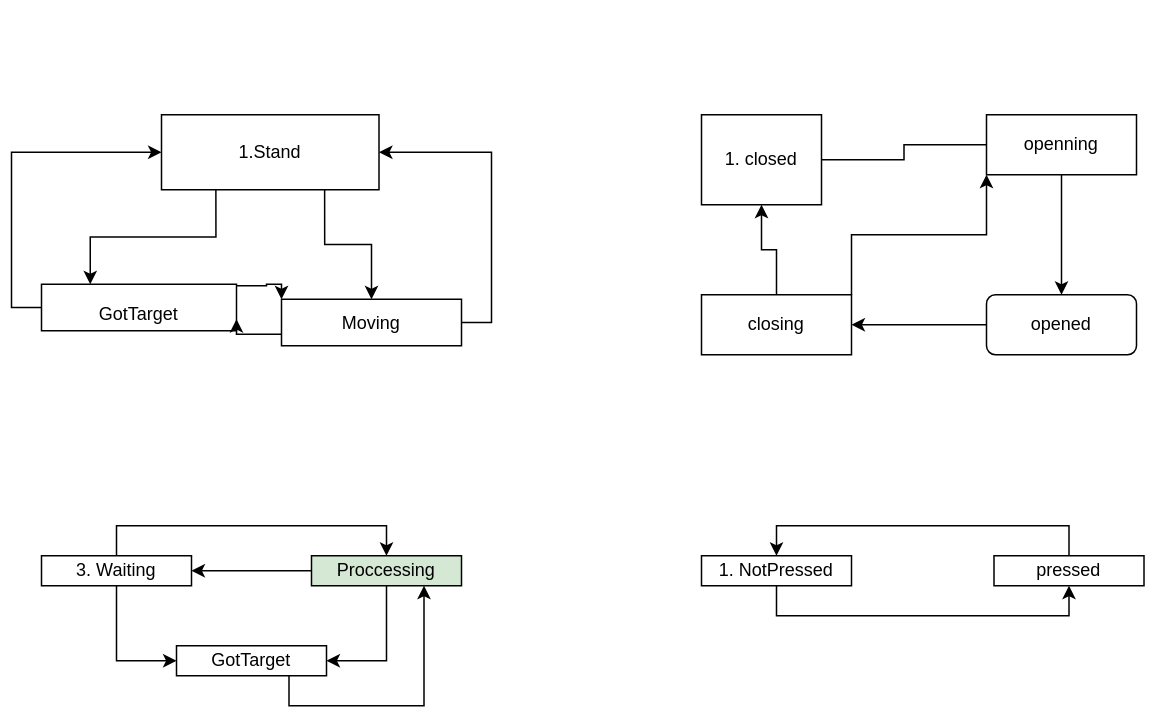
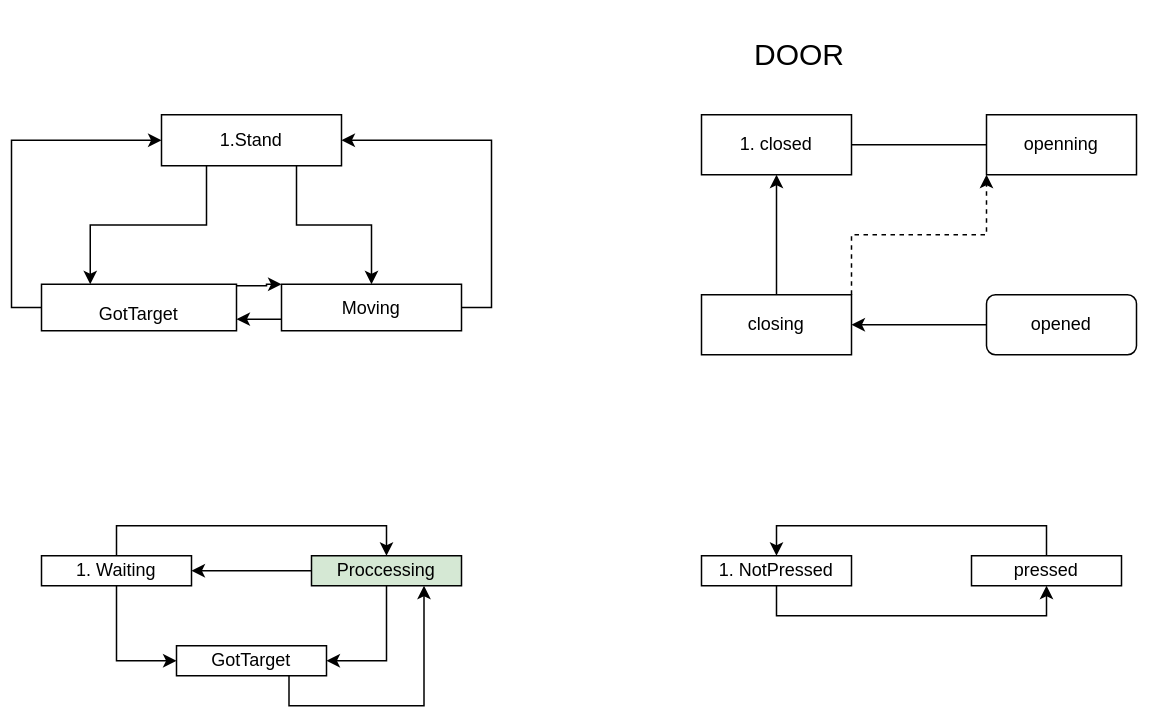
node "DOOR": added
node "1.Stand": size 218x75 -> 180x51
node "1. closed": size 120x90 -> 150x60
edge "openning" -> "opened": removed
edge "closing" -> "openning": style solid -> dashed
node "Moving": moved (371, 323) -> (371, 308)
node "3. Waiting": label "3. Waiting" -> "1. Waiting"
node "pressed": moved (1069, 571) -> (1046, 571)
